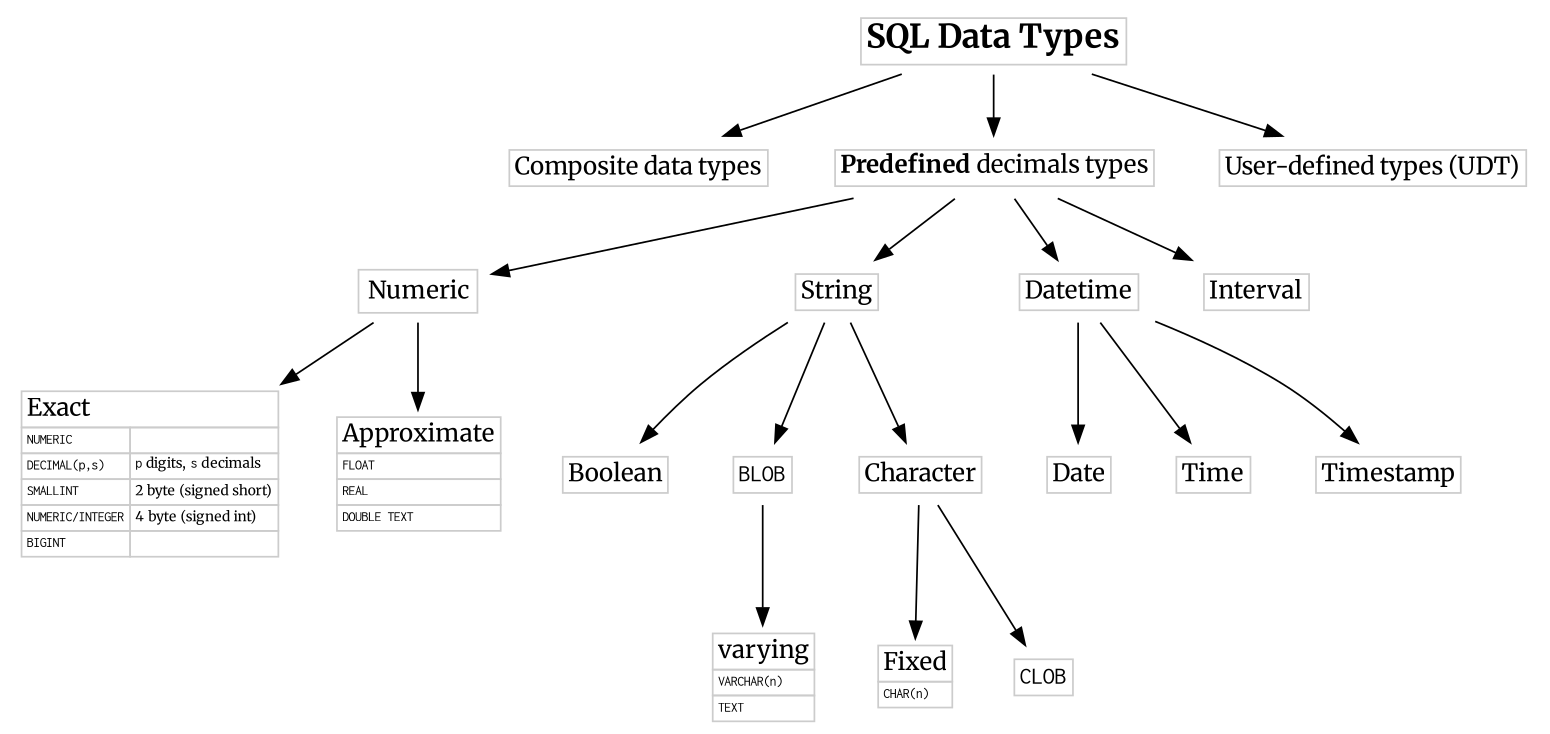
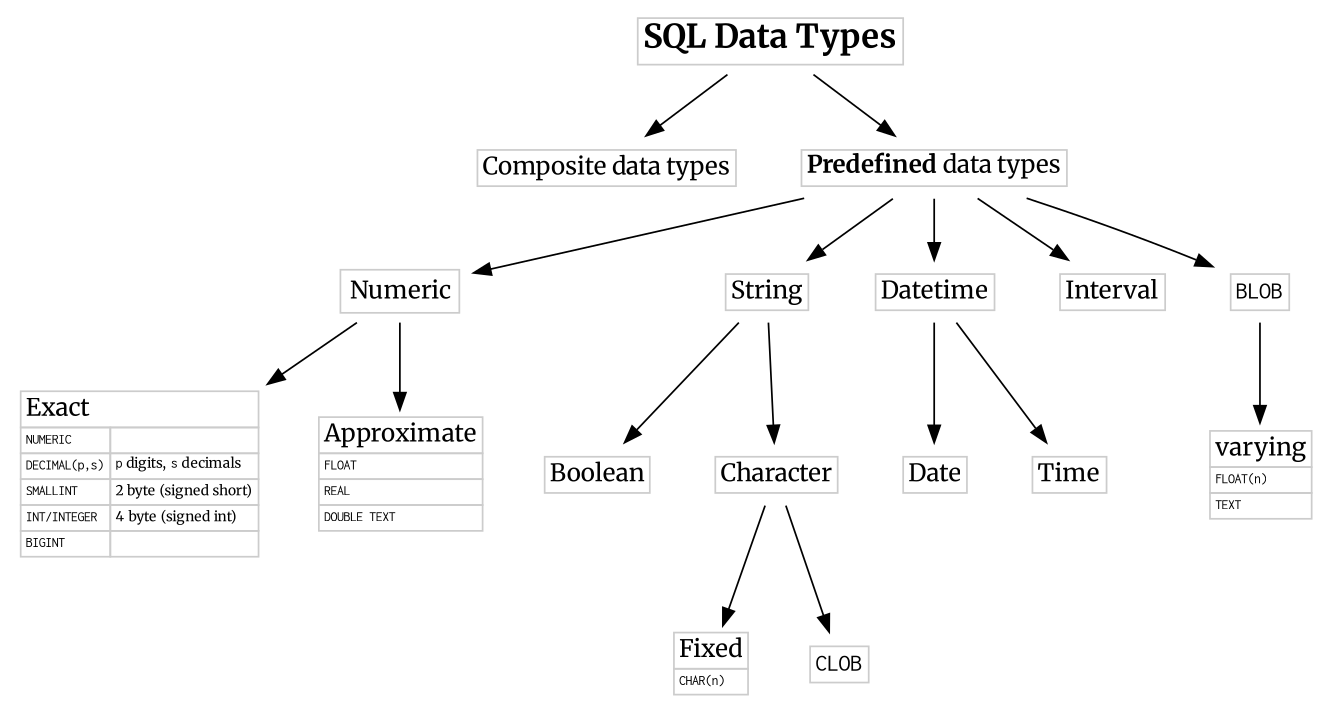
node "Predefined": text "decimals types" -> "data types"
node "User-defined types (UDT)": removed
edge "String" -> "BLOB": now "Predefined" -> "BLOB"
node "Timestamp": removed
node "Exact": text "NUMERIC/INTEGER" -> "INT/INTEGER"
node "varying": text "VARCHAR(n)" -> "FLOAT(n)"
